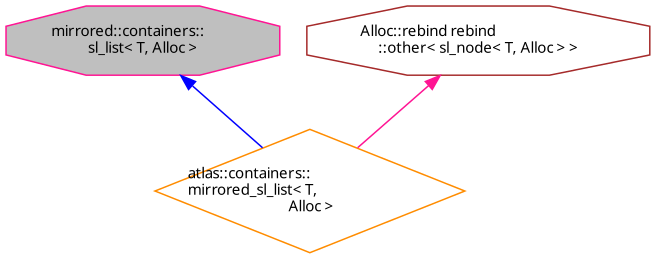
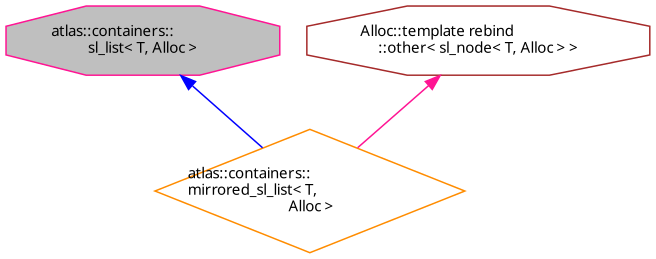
node "mirrored::containers:: sl_list< T, Alloc >": label "mirrored::containers:: sl_list< T, Alloc >" -> "atlas::containers:: sl_list< T, Alloc >"
node "Alloc::rebind rebind ::other< sl_node< T, Alloc > >": label "Alloc::rebind rebind ::other< sl_node< T, Alloc > >" -> "Alloc::template rebind ::other< sl_node< T, Alloc > >"
